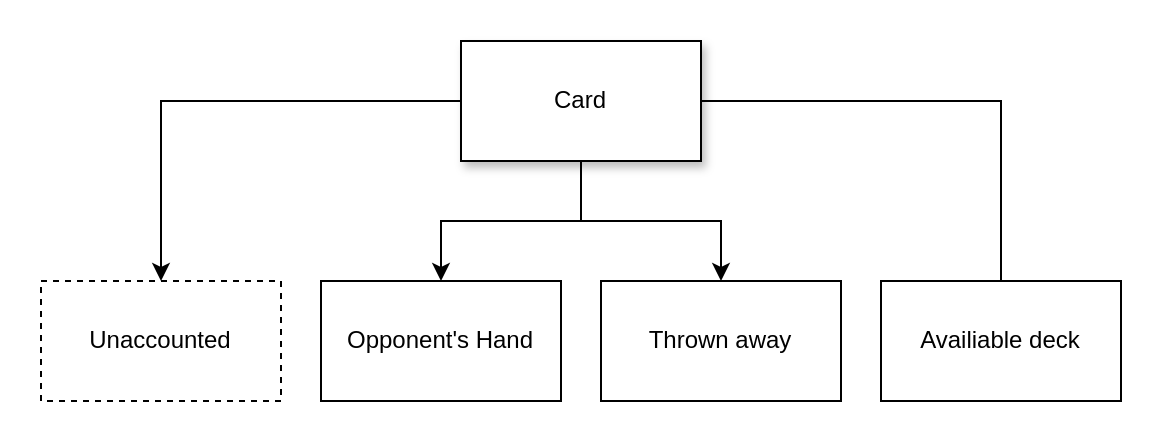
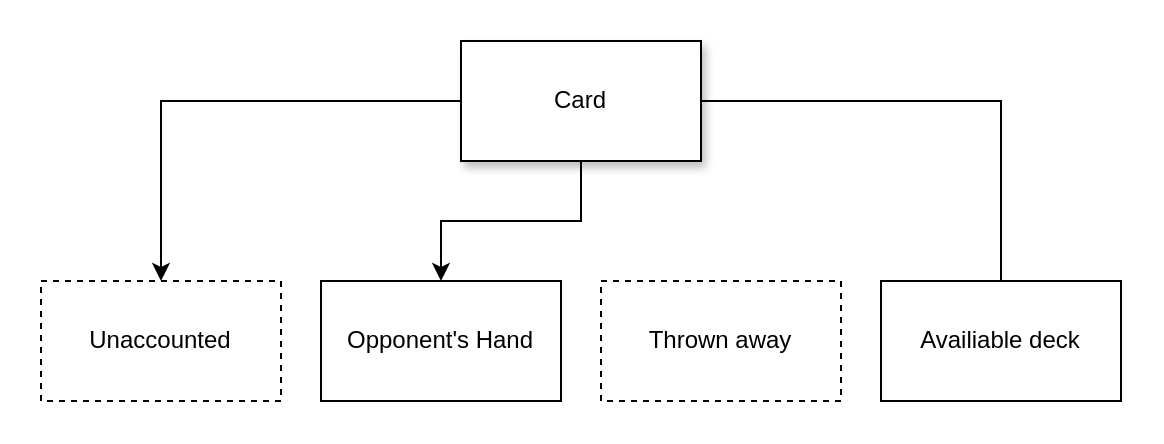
edge "Card" -> "Thrown away": removed
node "Thrown away": style solid -> dashed
